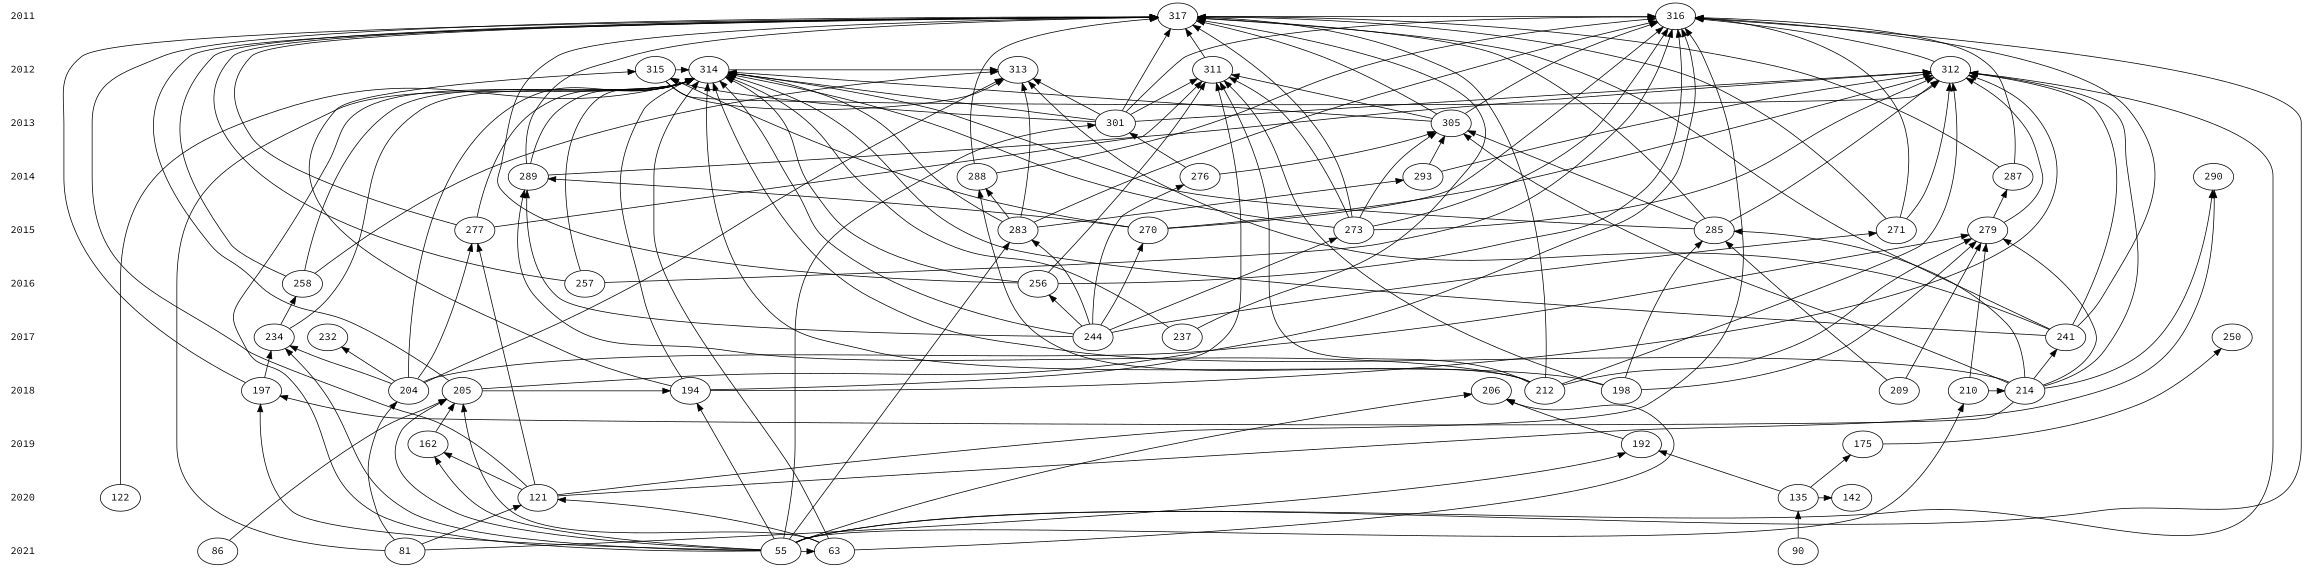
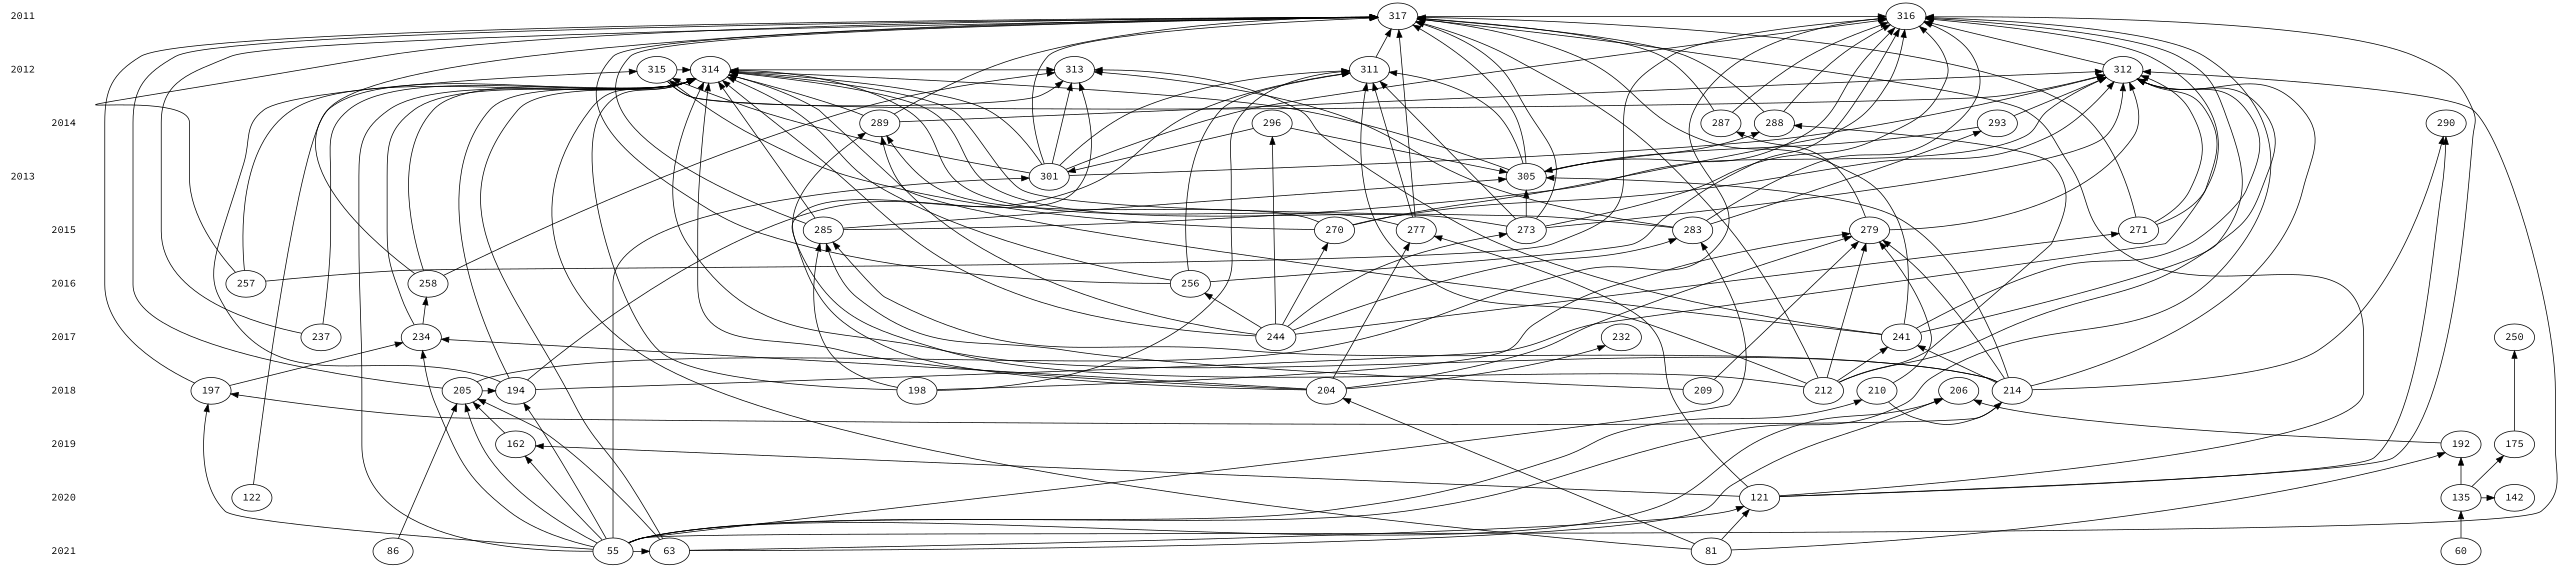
node "276": label "276" -> "296"
edge "283" -> "288": now "305" -> "288"
edge "212" -> "241": added
node "90": label "90" -> "60"
